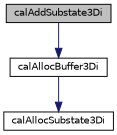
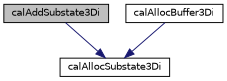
edge "calAddSubstate3Di" -> "calAllocBuffer3Di": now "calAddSubstate3Di" -> "calAllocSubstate3Di"
